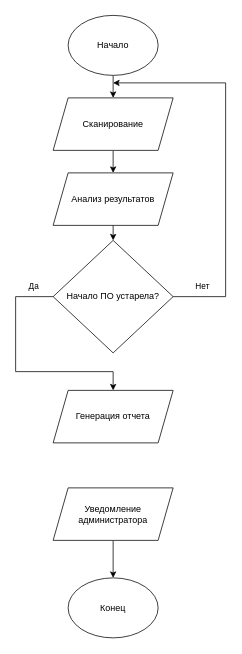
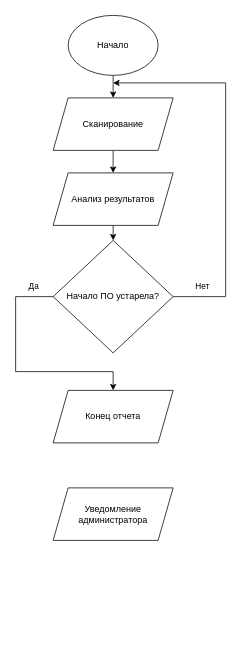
node "Генерация отчета": label "Генерация отчета" -> "Конец отчета"
edge "Уведомление администратора" -> "Конец": removed
node "Конец": removed
